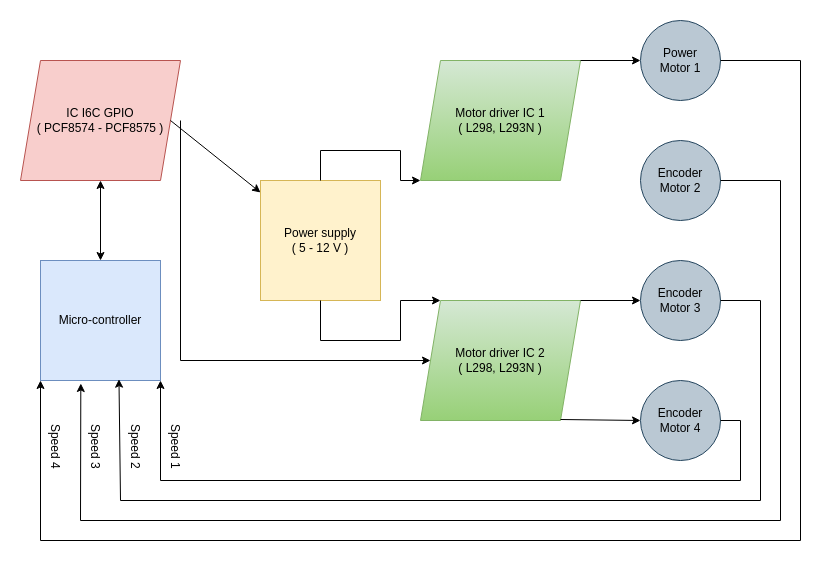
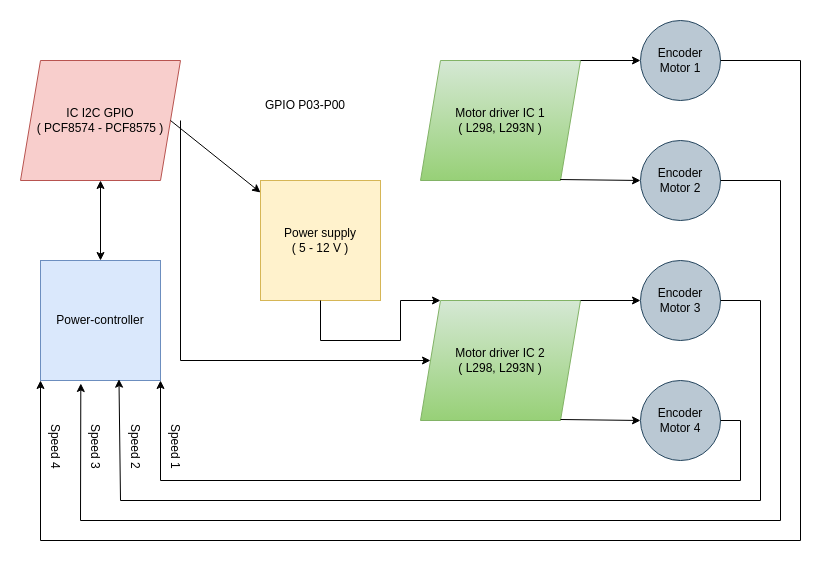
node "Power Motor 1": label "Power Motor 1" -> "Encoder Motor 1"
node "GPIO P03-P00": added
node "IC I6C GPIO ( PCF8574 - PCF8575 )": label "IC I6C GPIO ( PCF8574 - PCF8575 )" -> "IC I2C GPIO ( PCF8574 - PCF8575 )"
edge "Power supply ( 5 - 12 V )" -> "Motor driver IC 1 ( L298, L293N )": removed
edge "Motor driver IC 1 ( L298, L293N )" -> "Encoder Motor 2": added
node "Micro-controller": label "Micro-controller" -> "Power-controller"
